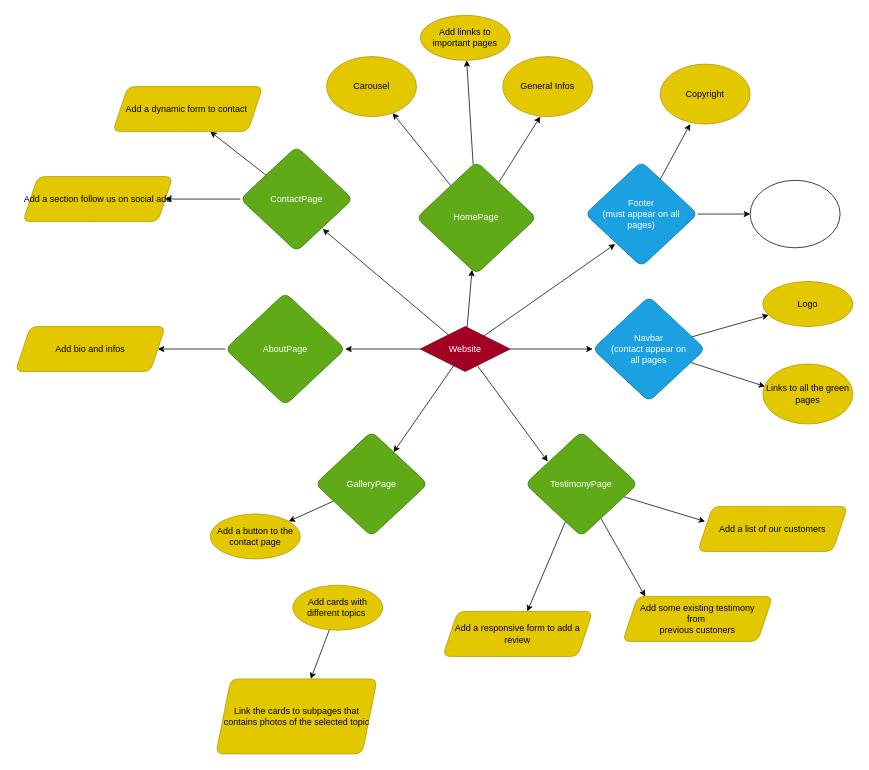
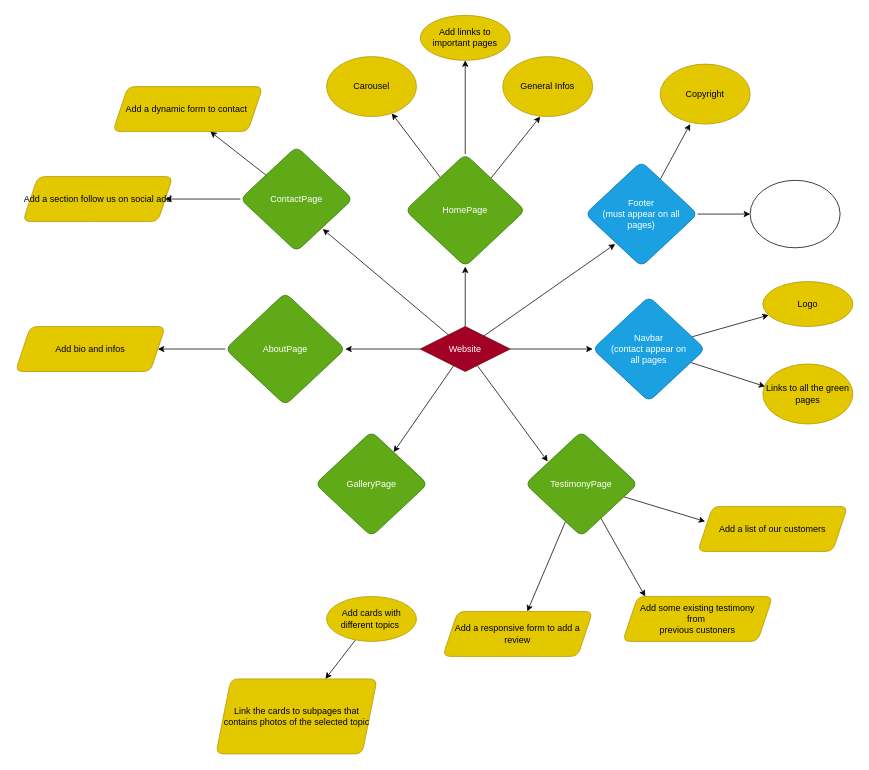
node "HomePage": moved (477, 218) -> (465, 210)
edge "GalleryPage" -> "Add a button to the contact page": removed
node "Add a button to the contact page": removed
node "Add cards with different topics": moved (338, 608) -> (372, 619)
